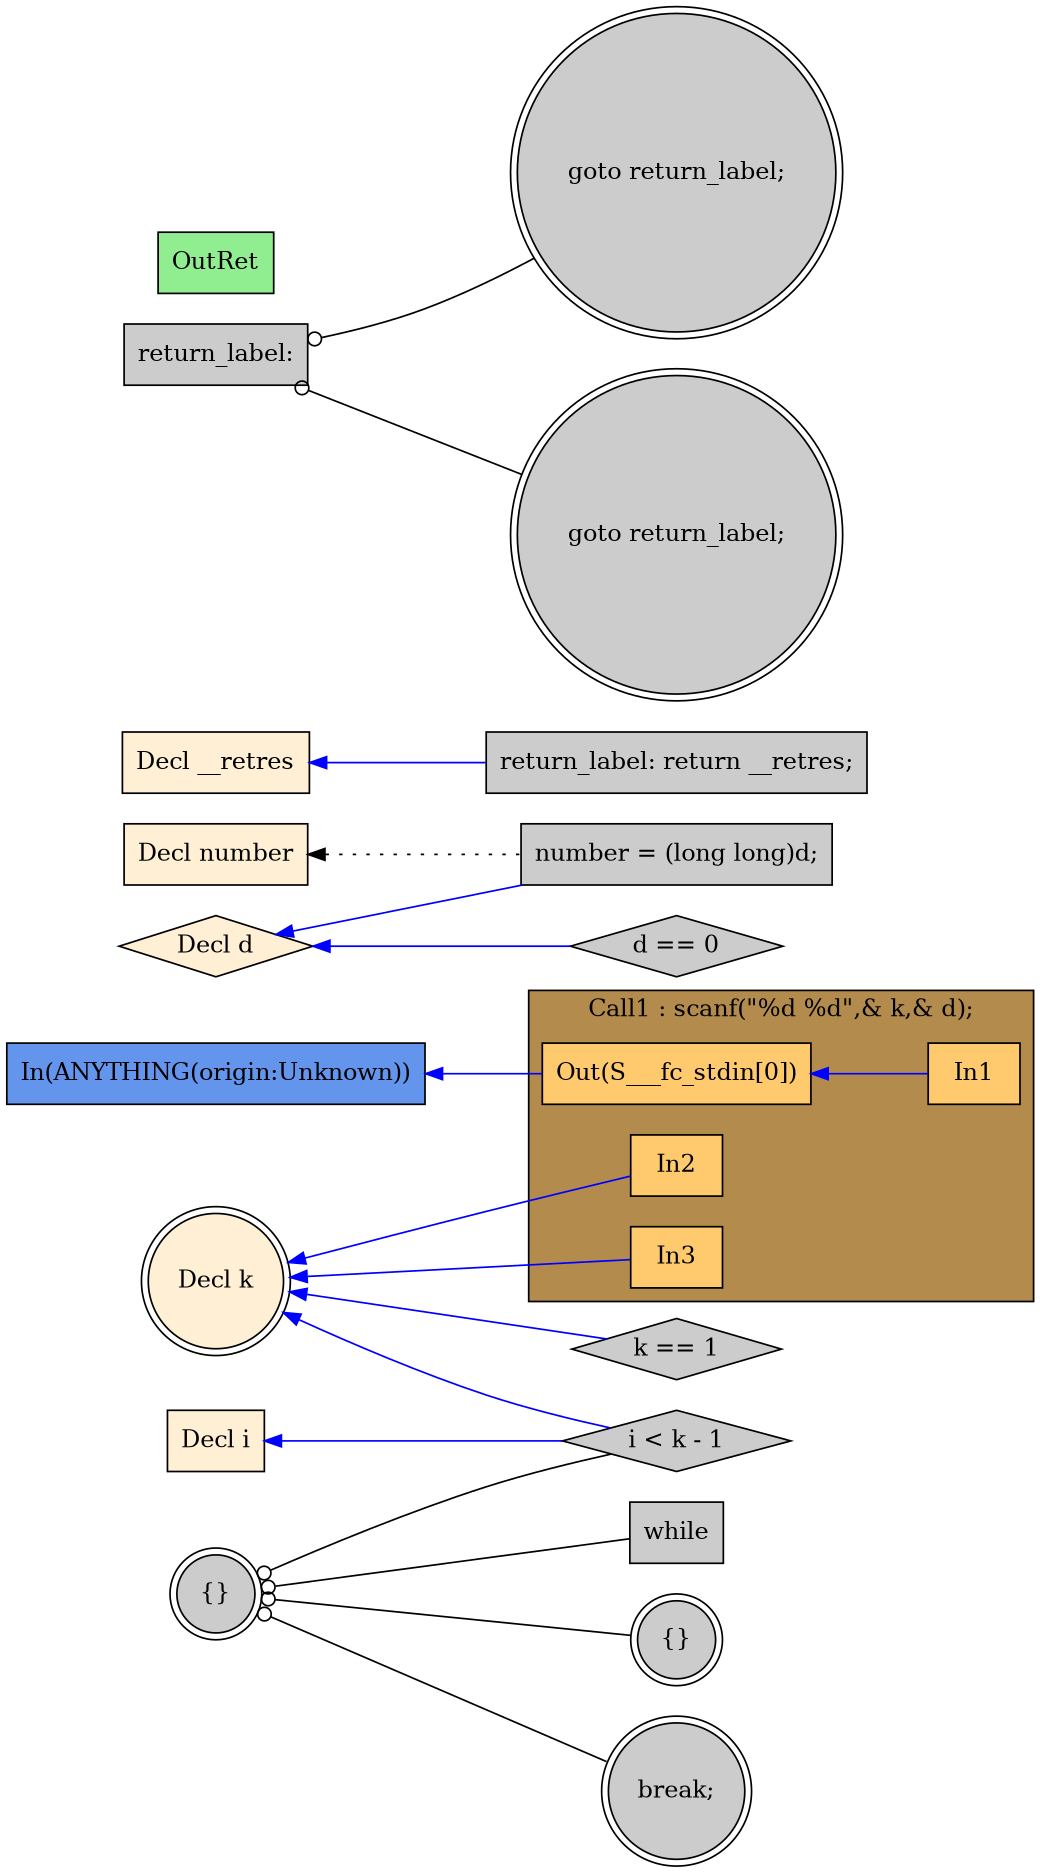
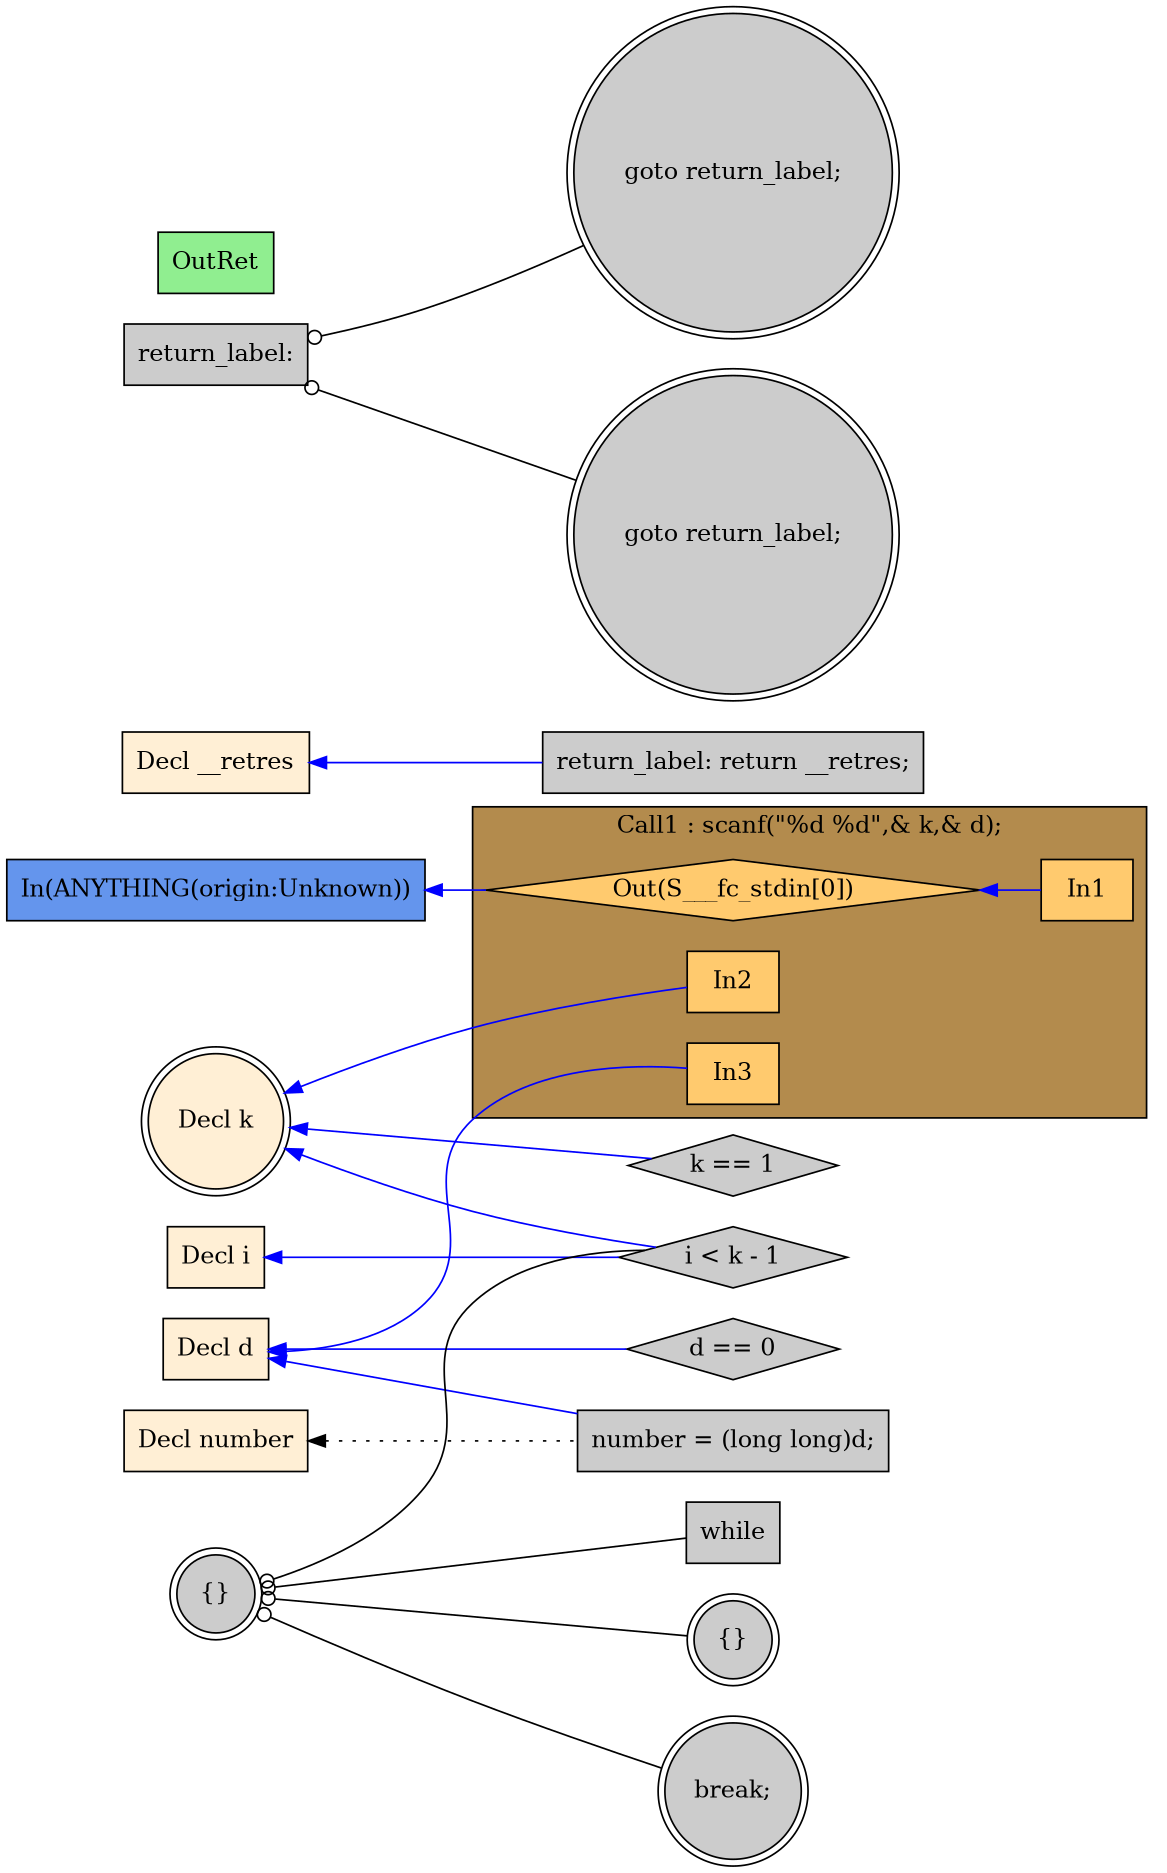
node "Decl d": shape diamond -> box
node "Out(S___fc_stdin[0])": shape box -> diamond
edge "In3" -> "Decl k": now "In3" -> "Decl d"
